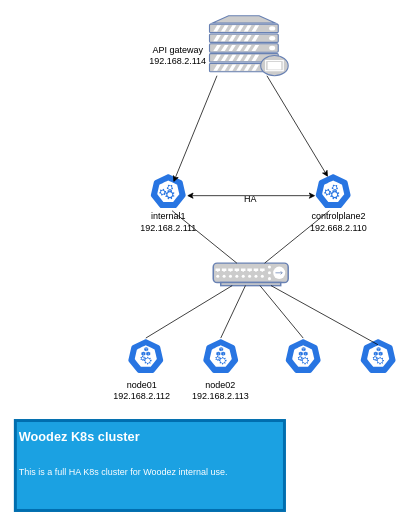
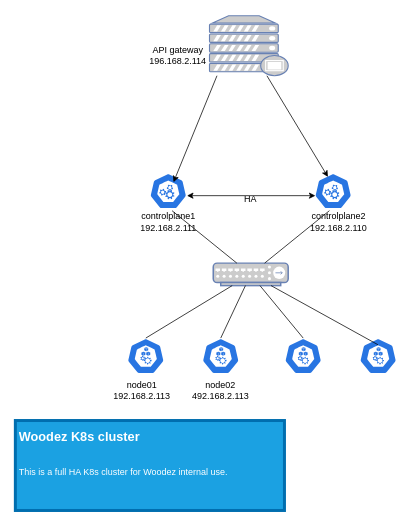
node "API gateway 192.168.2.114": label "API gateway 192.168.2.114" -> "API gateway 196.168.2.114"
node "internal1 192.168.2.111": label "internal1 192.168.2.111" -> "controlplane1 192.168.2.111"
node "controlplane2 192.668.2.110": label "controlplane2 192.668.2.110" -> "controlplane2 192.168.2.110"
node "node01 192.168.2.112": label "node01 192.168.2.112" -> "node01 192.168.2.113"
node "node02 192.168.2.113": label "node02 192.168.2.113" -> "node02 492.168.2.113"
